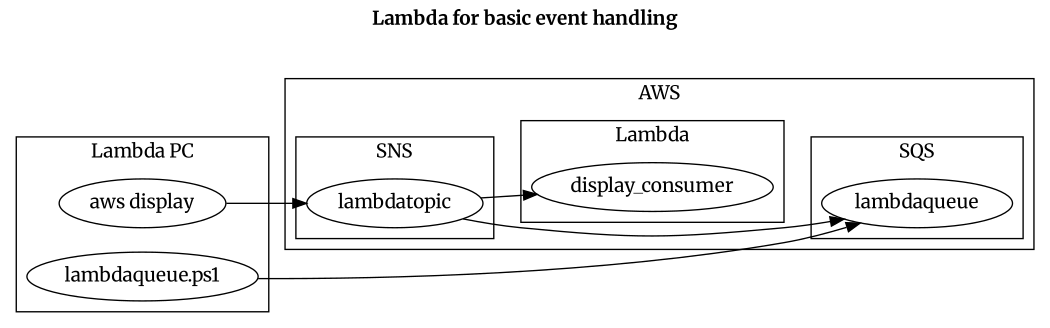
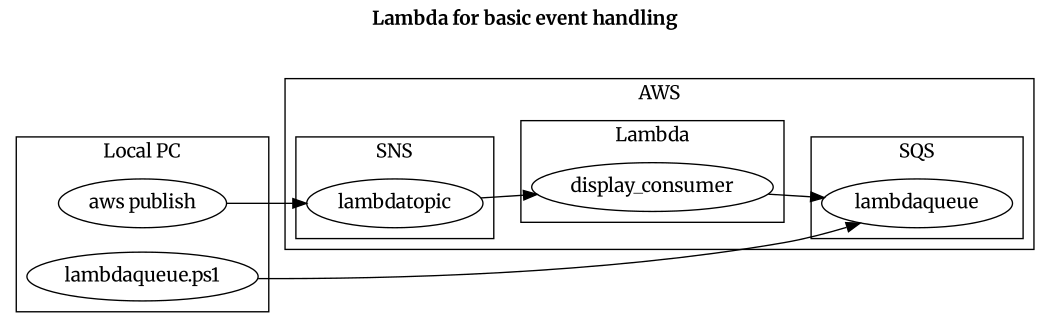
cluster "Lambda PC": label "Lambda PC" -> "Local PC"
node "aws display": label "aws display" -> "aws publish"
edge "lambdatopic" -> "lambdaqueue": now "display_consumer" -> "lambdaqueue"
